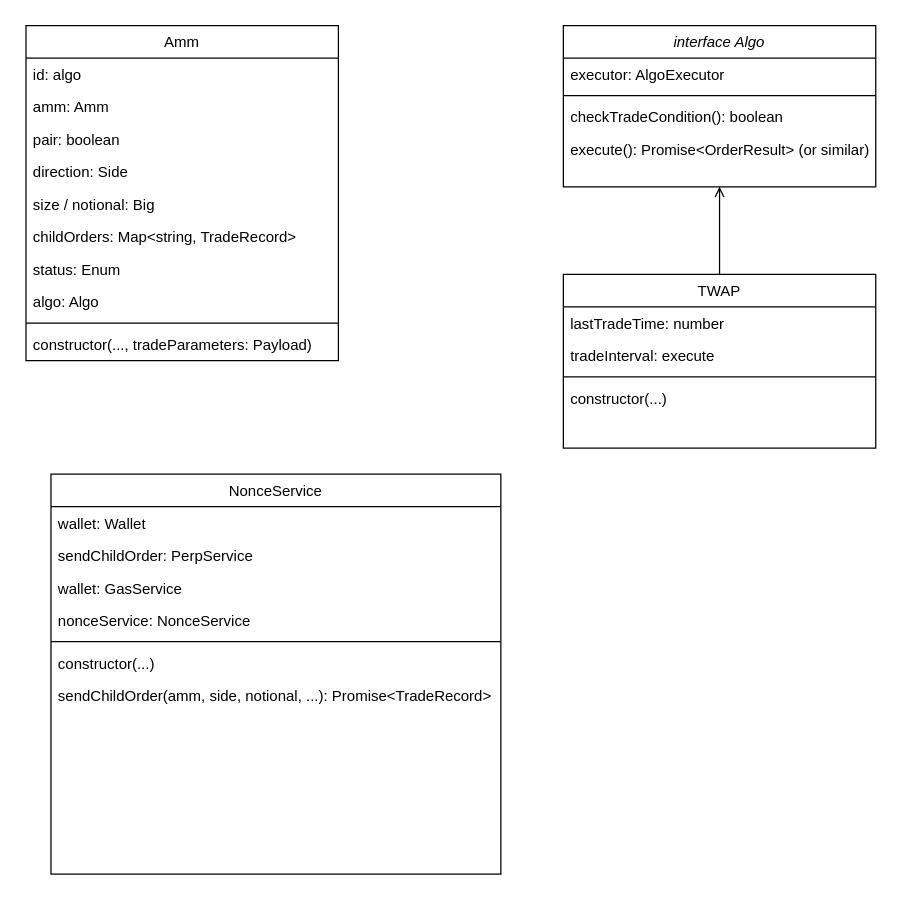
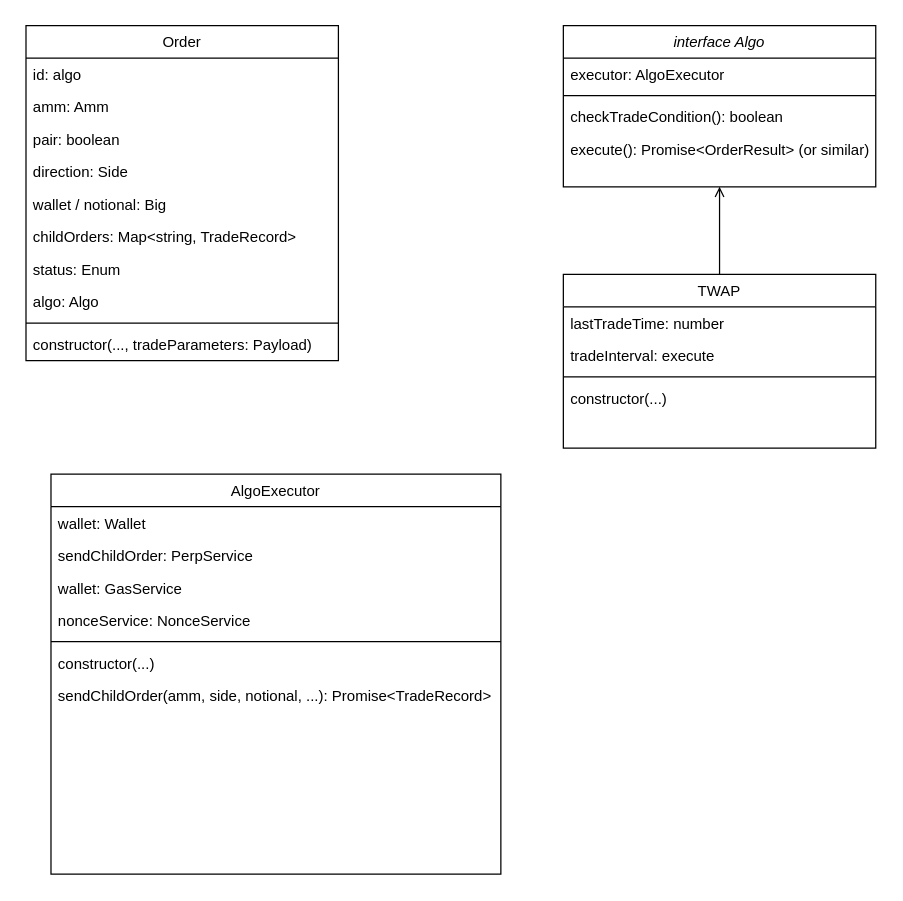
node "Amm": label "Amm" -> "Order"
node "size / notional: Big": label "size / notional: Big" -> "wallet / notional: Big"
node "NonceService": label "NonceService" -> "AlgoExecutor"
